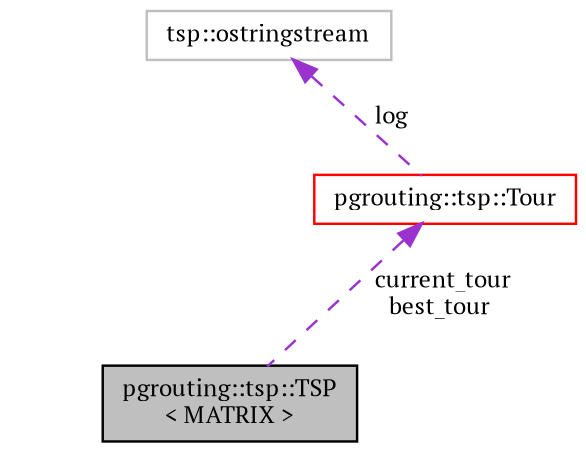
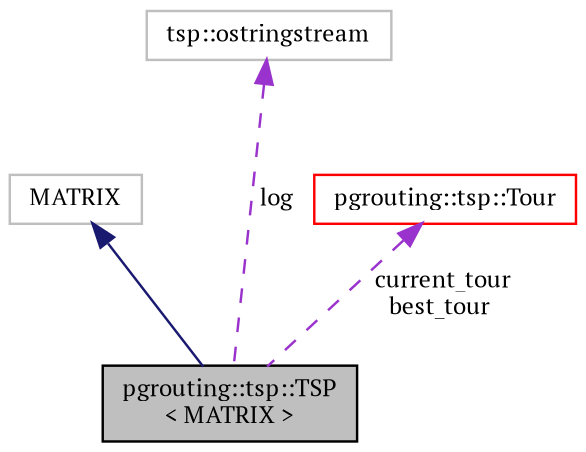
edge "pgrouting::tsp::Tour" -> "tsp::ostringstream": now "pgrouting::tsp::TSP < MATRIX >" -> "tsp::ostringstream"
node "MATRIX": added
